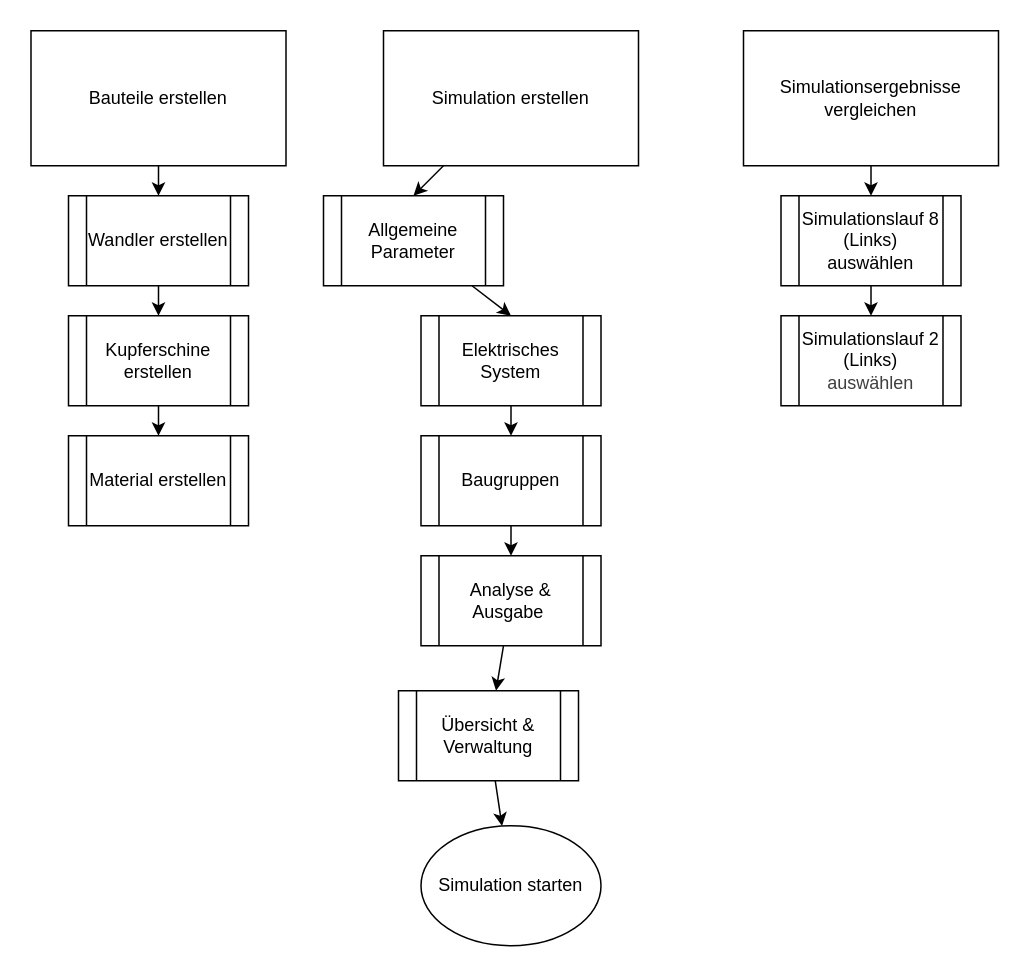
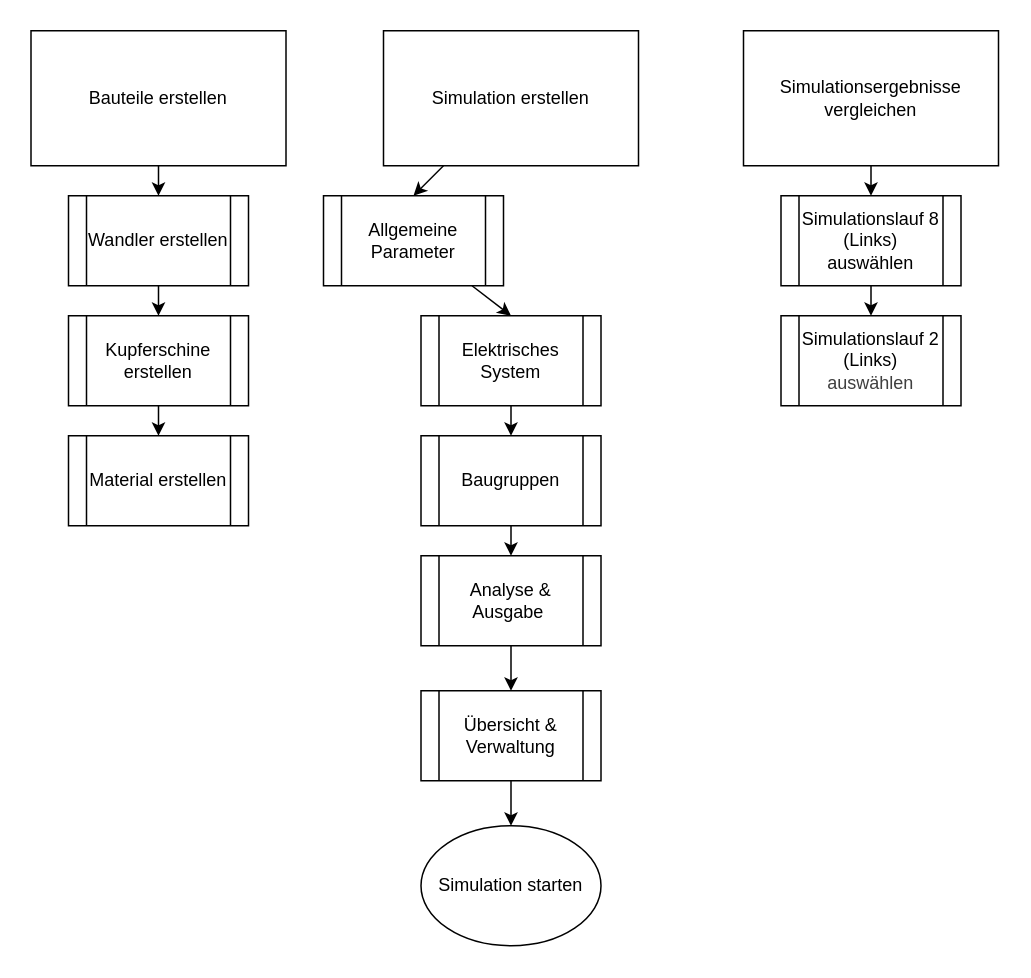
node "Übersicht & Verwaltung": moved (488, 736) -> (511, 736)
